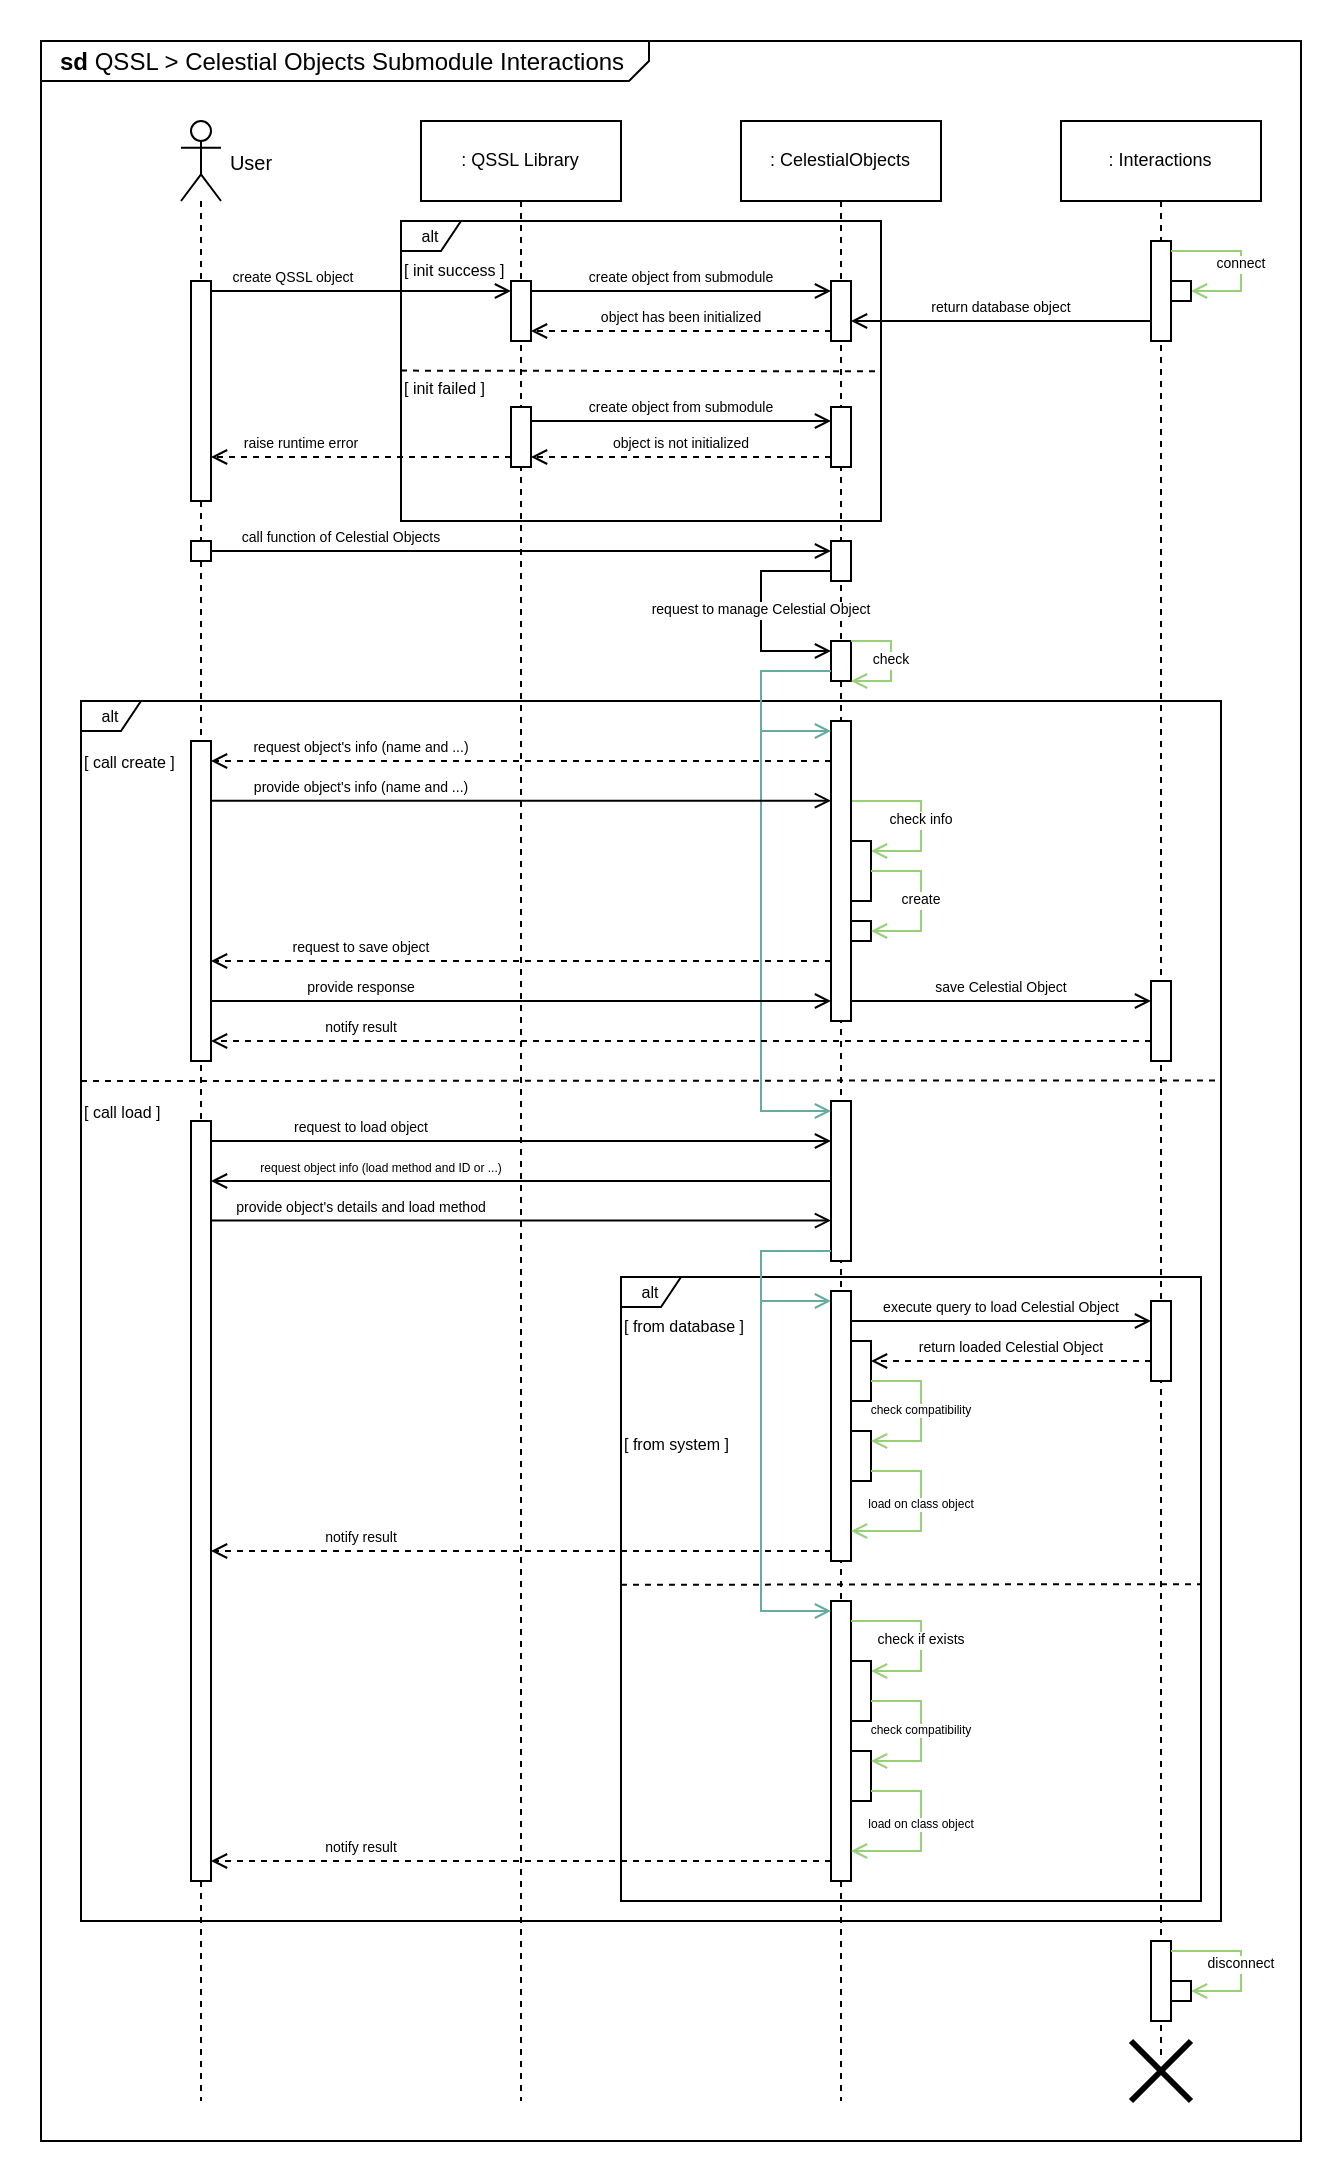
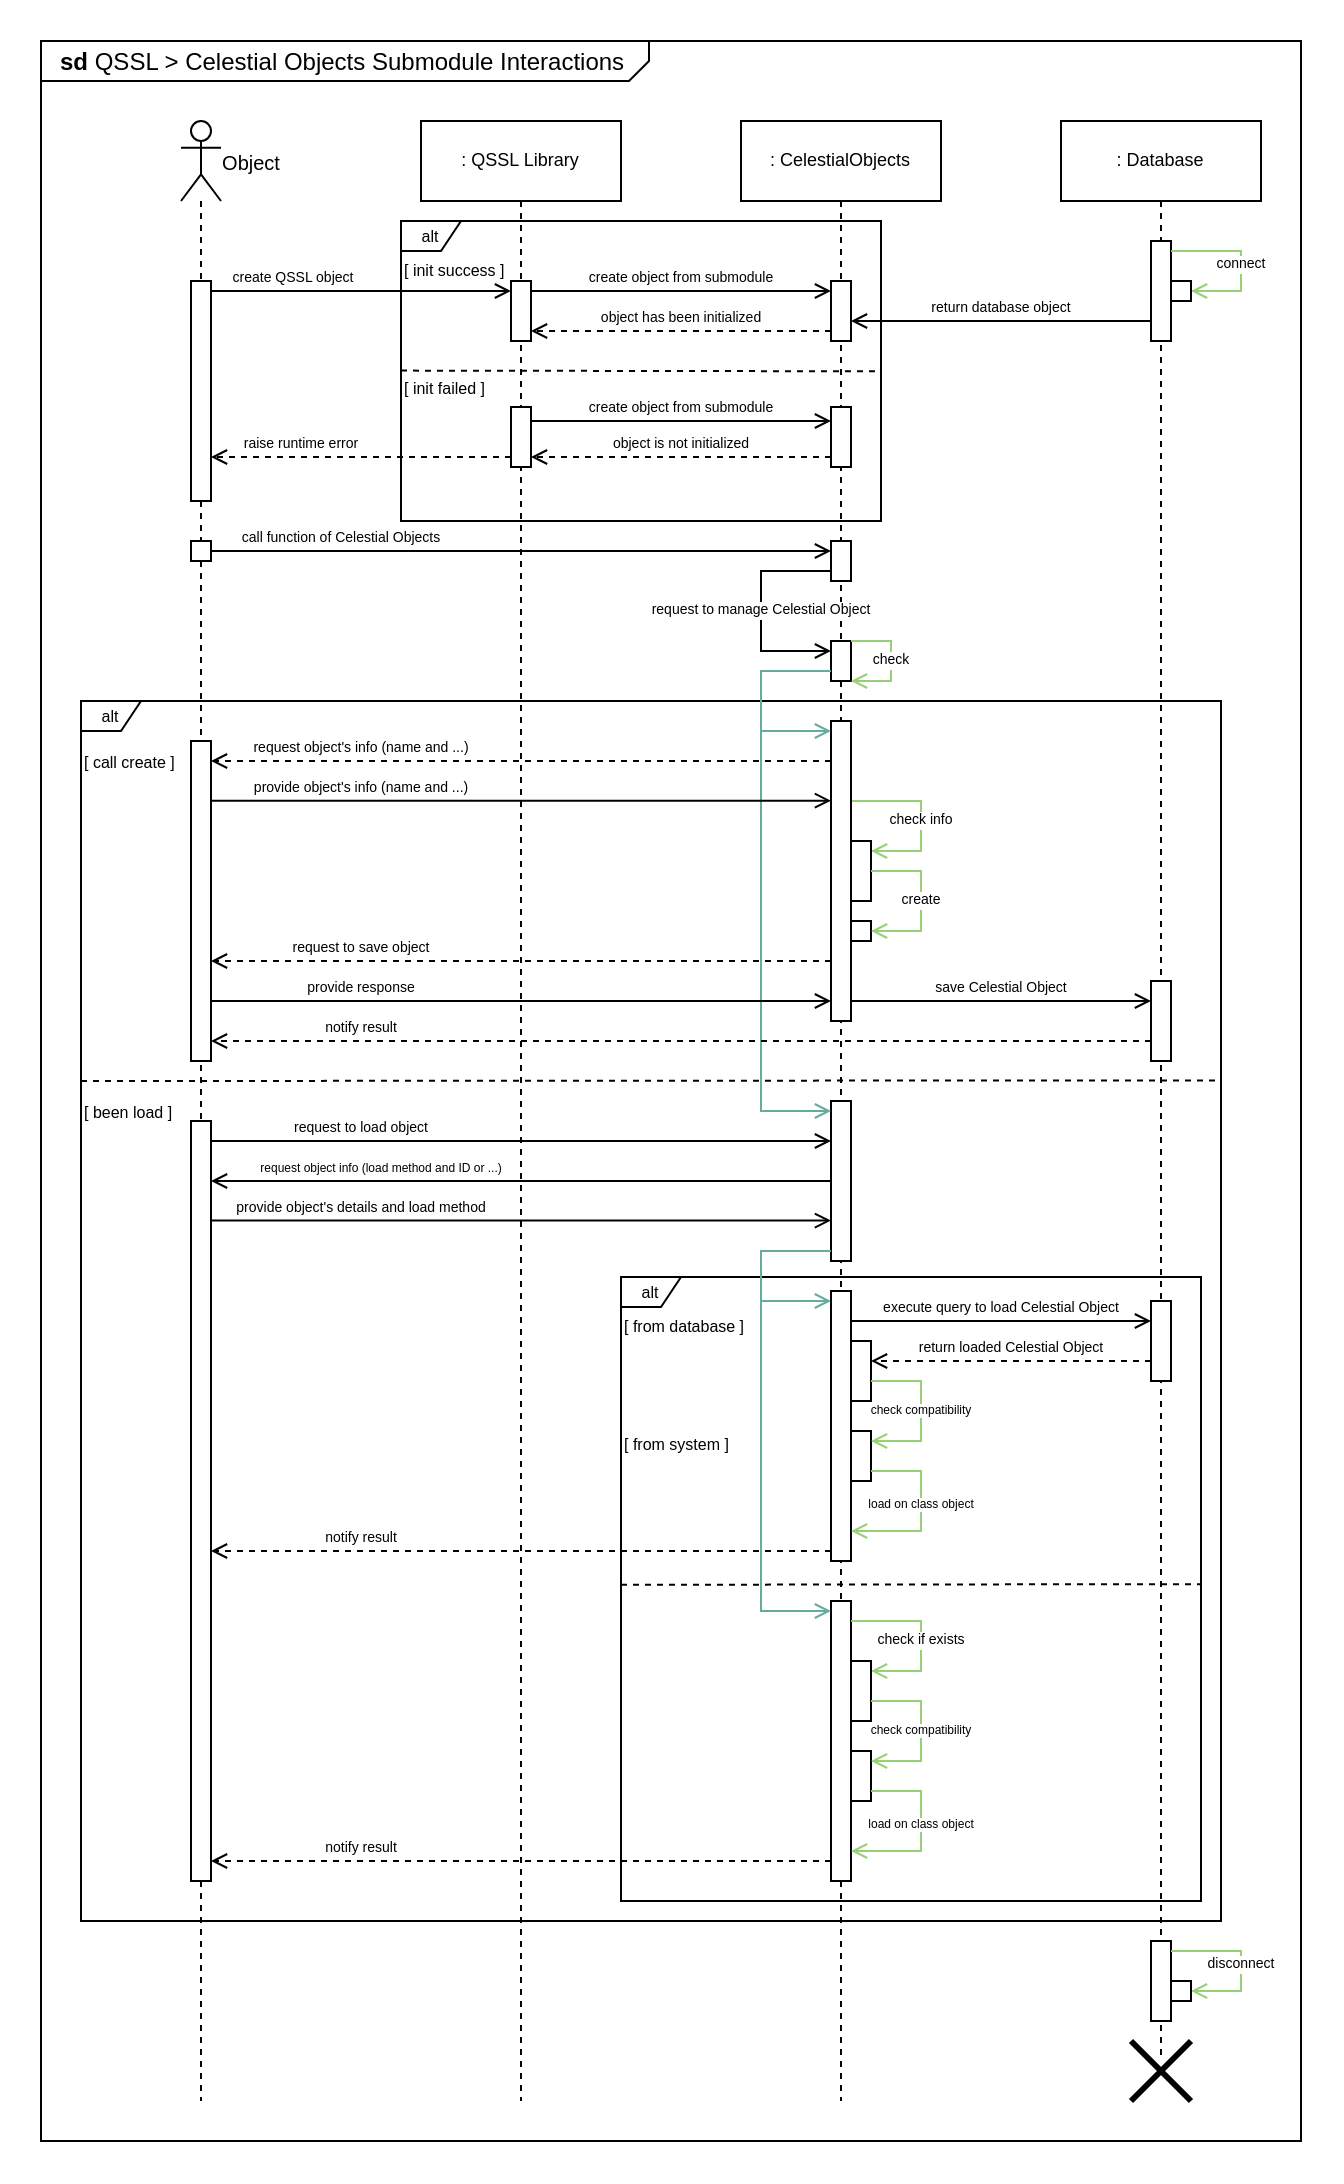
node ": Interactions": label ": Interactions" -> ": Database"
node "User": label "User" -> "Object"
node "[ call load ]": label "[ call load ]" -> "[ been load ]"
